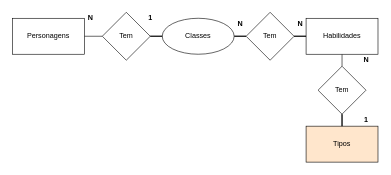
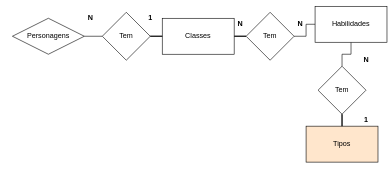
node "Personagens": shape rectangle -> diamond
node "Classes": shape ellipse -> rectangle
node "Habilidades": moved (342, 36) -> (351, 24)
